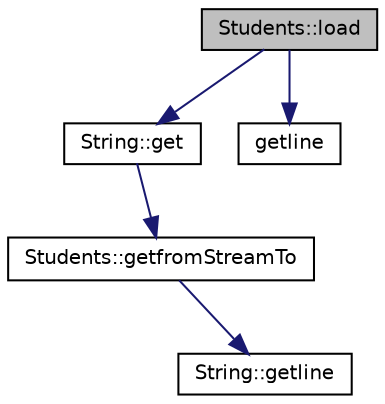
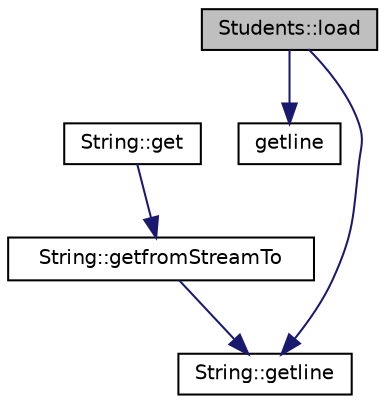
edge "Students::load" -> "String::get": now "Students::load" -> "String::getline"
node "Students::getfromStreamTo": label "Students::getfromStreamTo" -> "String::getfromStreamTo"
